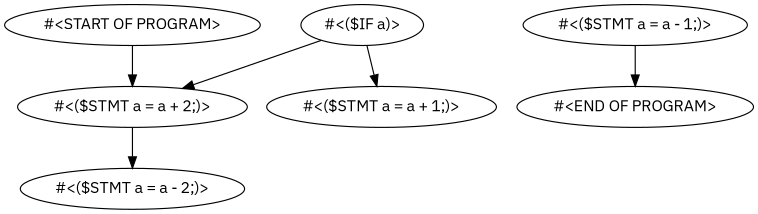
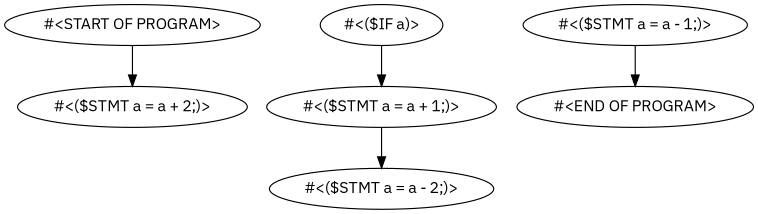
edge "#<($IF a)>" -> "#<($STMT a = a + 2;)>": removed
edge "#<($STMT a = a + 2;)>" -> "#<($STMT a = a - 2;)>": now "#<($STMT a = a + 1;)>" -> "#<($STMT a = a - 2;)>"
